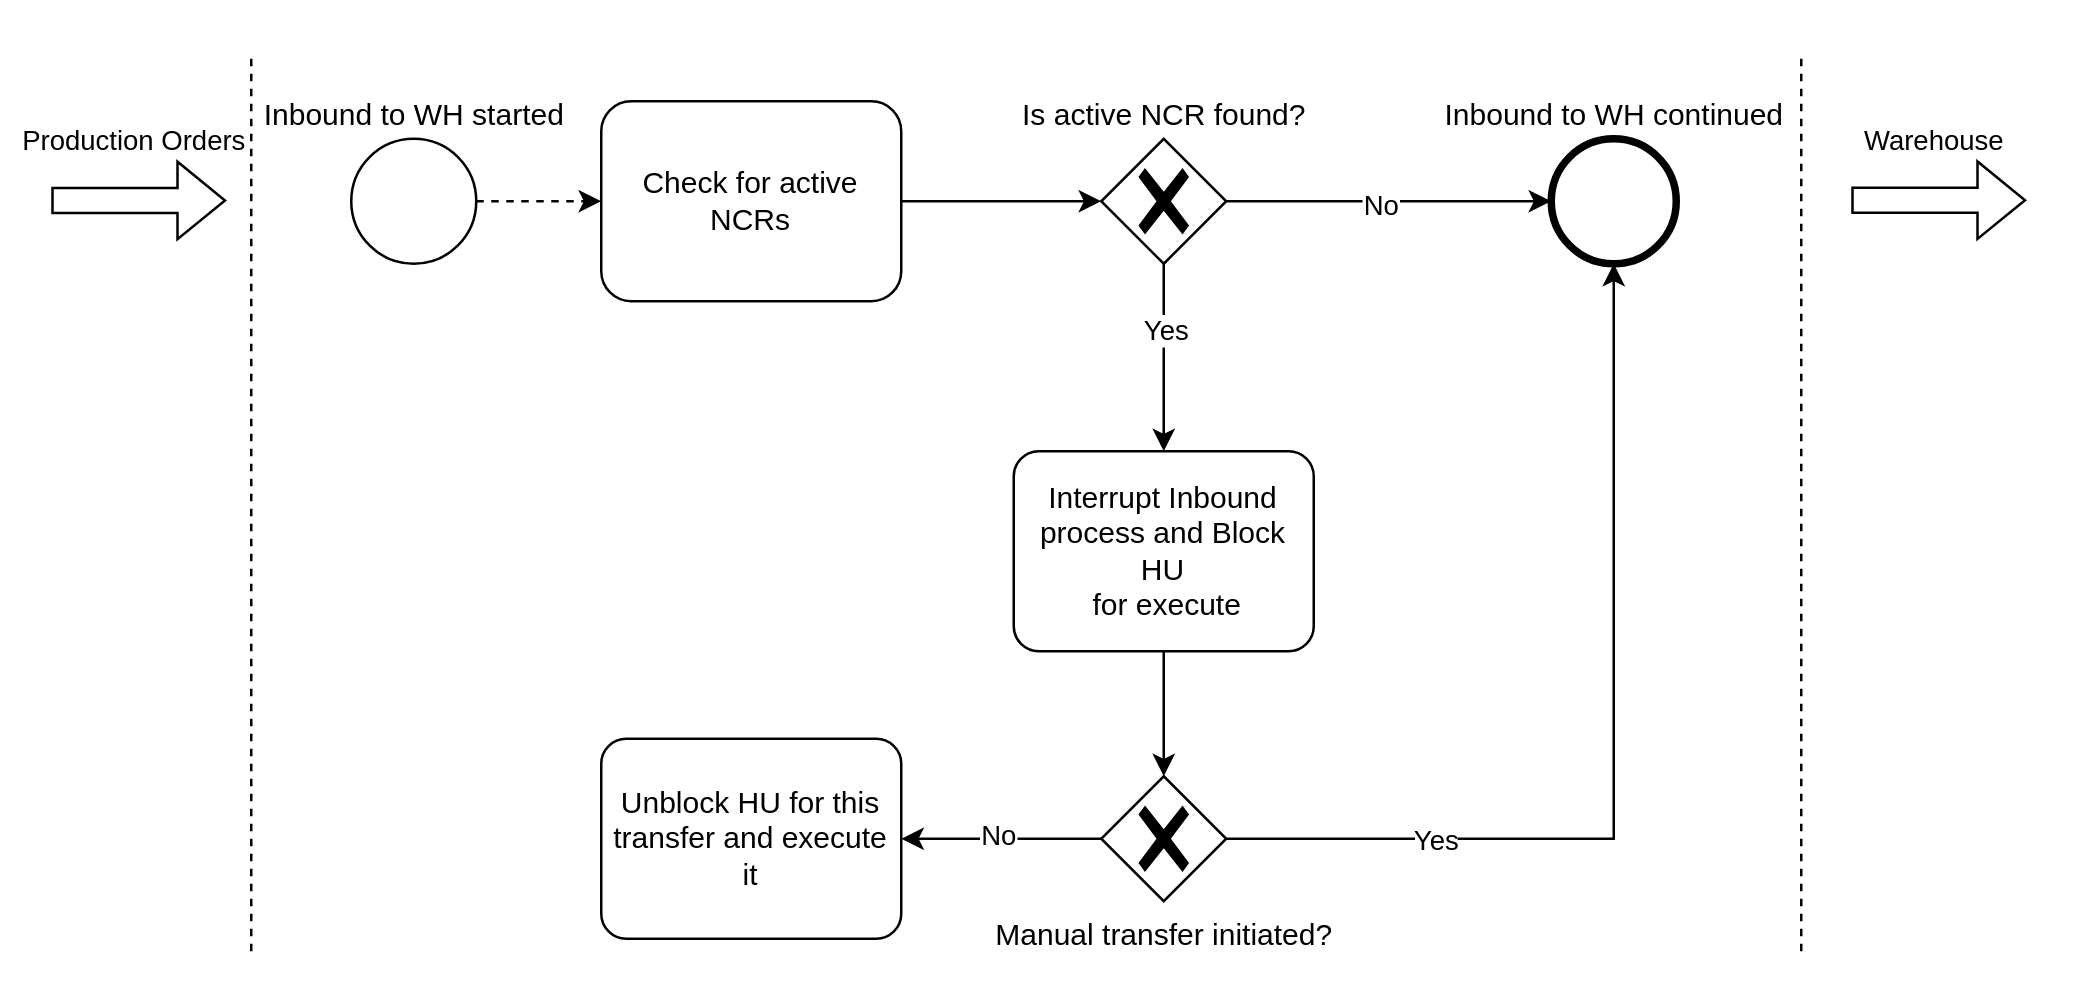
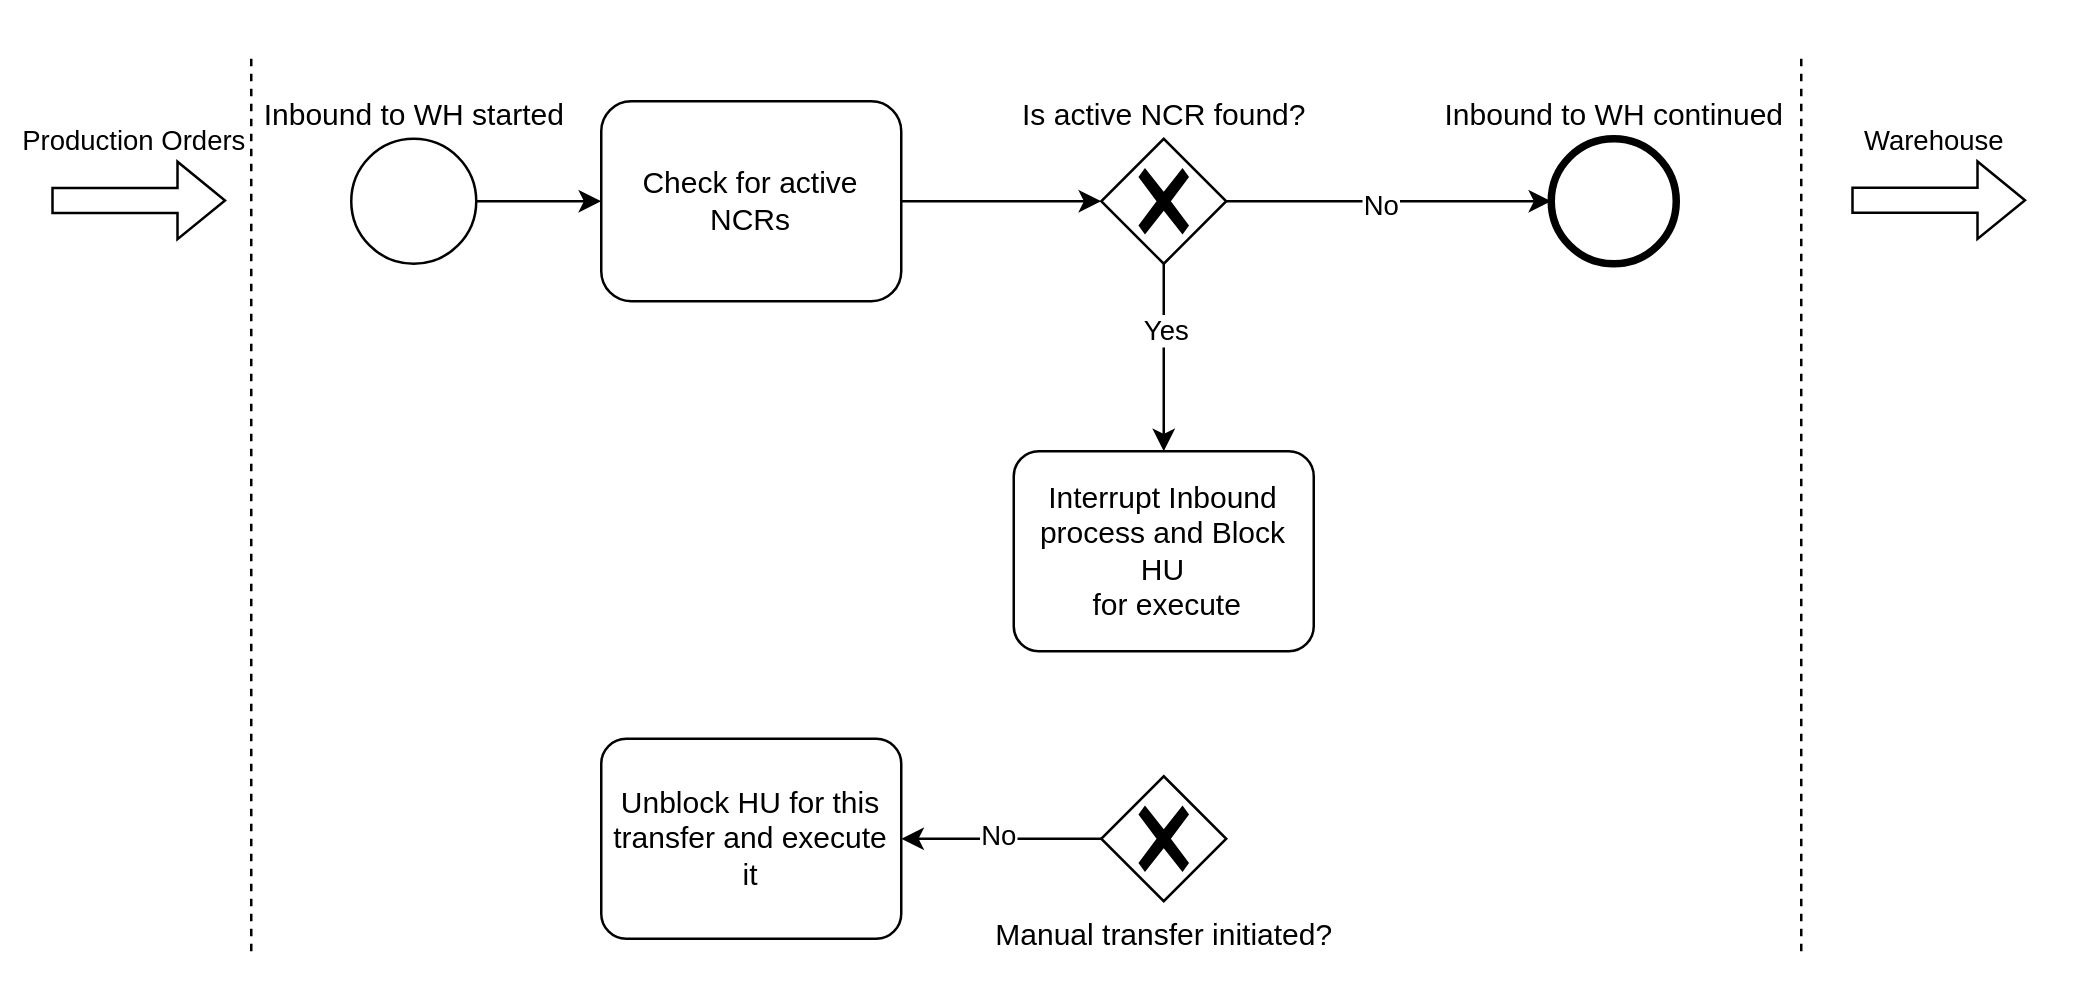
edge "Inbound to WH started" -> "Check for active NCRs": style dashed -> solid
edge "Interrupt Inbound process and Block HU for execute" -> "Manual transfer initiated?": removed
edge "Manual transfer initiated?" -> "Inbound to WH continued": removed, label "Yes"
